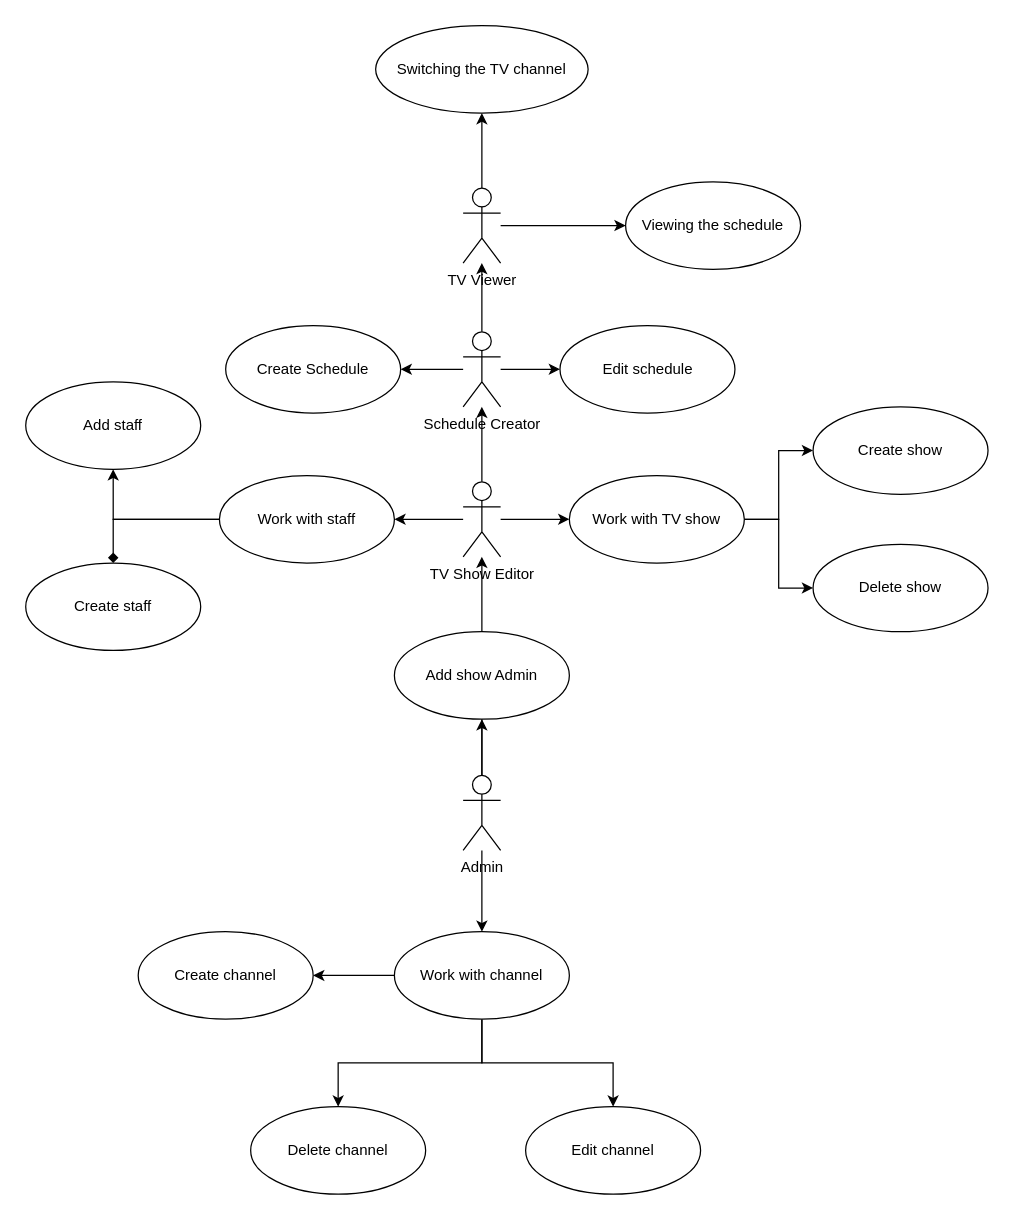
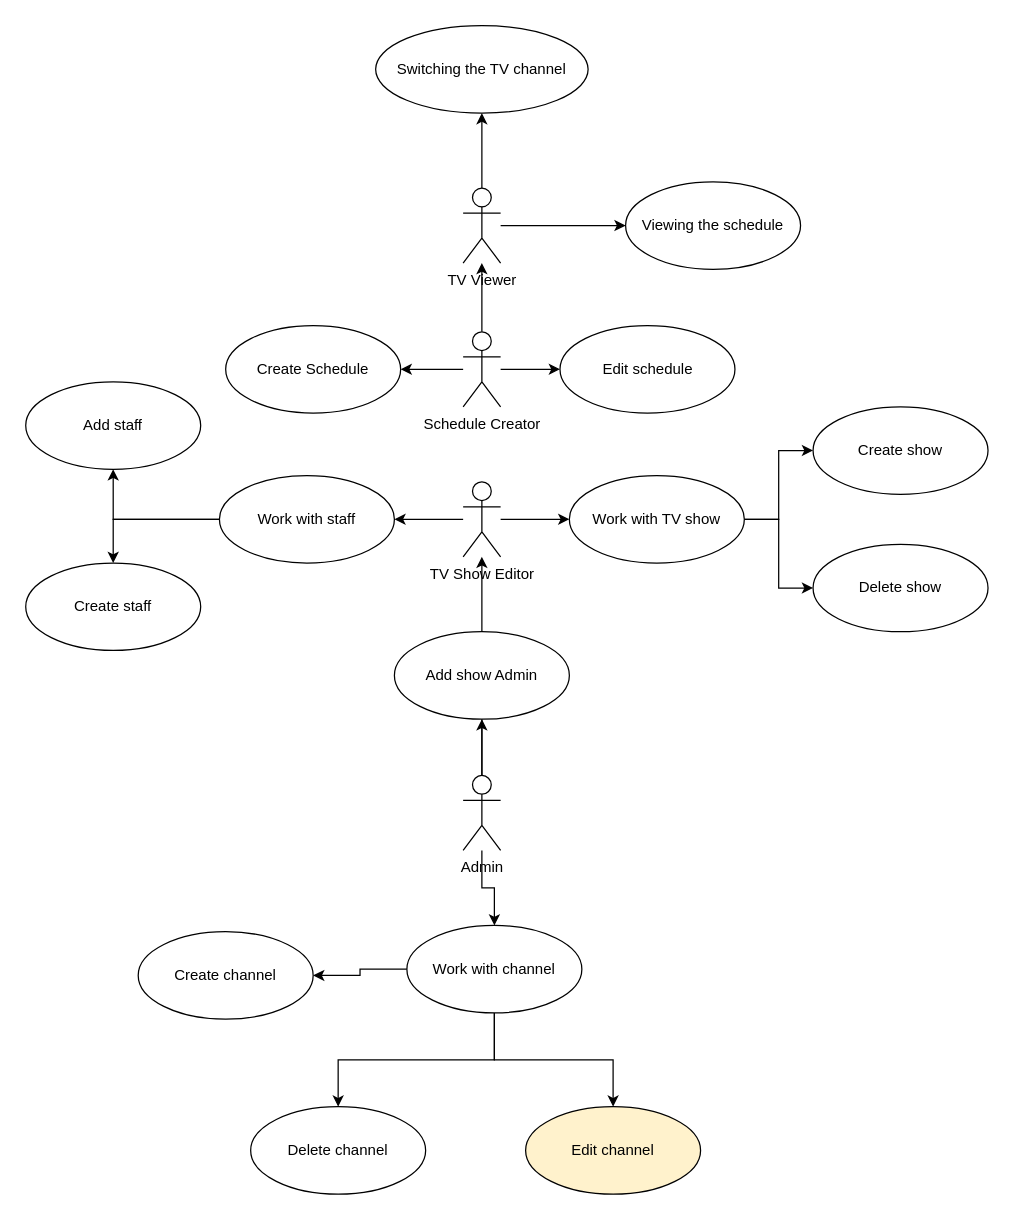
edge "TV Show Editor" -> "Schedule Creator": removed
edge "Work with staff" -> "Create staff": arrowhead diamond -> classic
node "Work with channel": moved (482, 976) -> (494, 969)
node "Edit channel": fillcolor #ffffff -> #fff2cc
